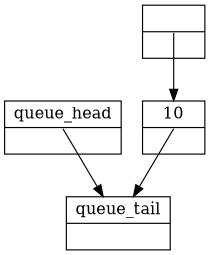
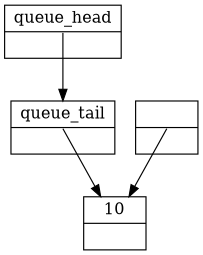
edge "10" -> "queue_tail": reversed
